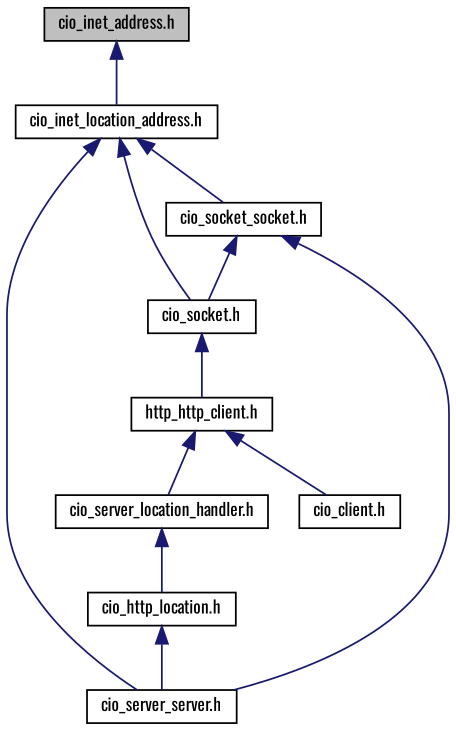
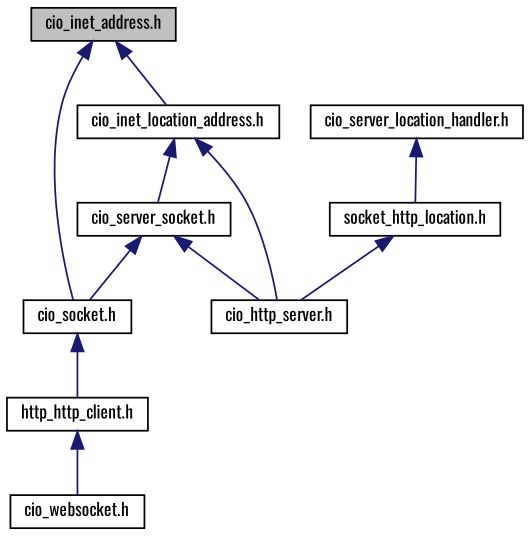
node "cio_socket_socket.h": label "cio_socket_socket.h" -> "cio_server_socket.h"
edge "cio_socket.h" -> "cio_inet_location_address.h": now "cio_socket.h" -> "cio_inet_address.h"
edge "cio_server_location_handler.h" -> "http_http_client.h": removed
node "cio_client.h": label "cio_client.h" -> "cio_websocket.h"
node "cio_http_location.h": label "cio_http_location.h" -> "socket_http_location.h"
node "cio_server_server.h": label "cio_server_server.h" -> "cio_http_server.h"
